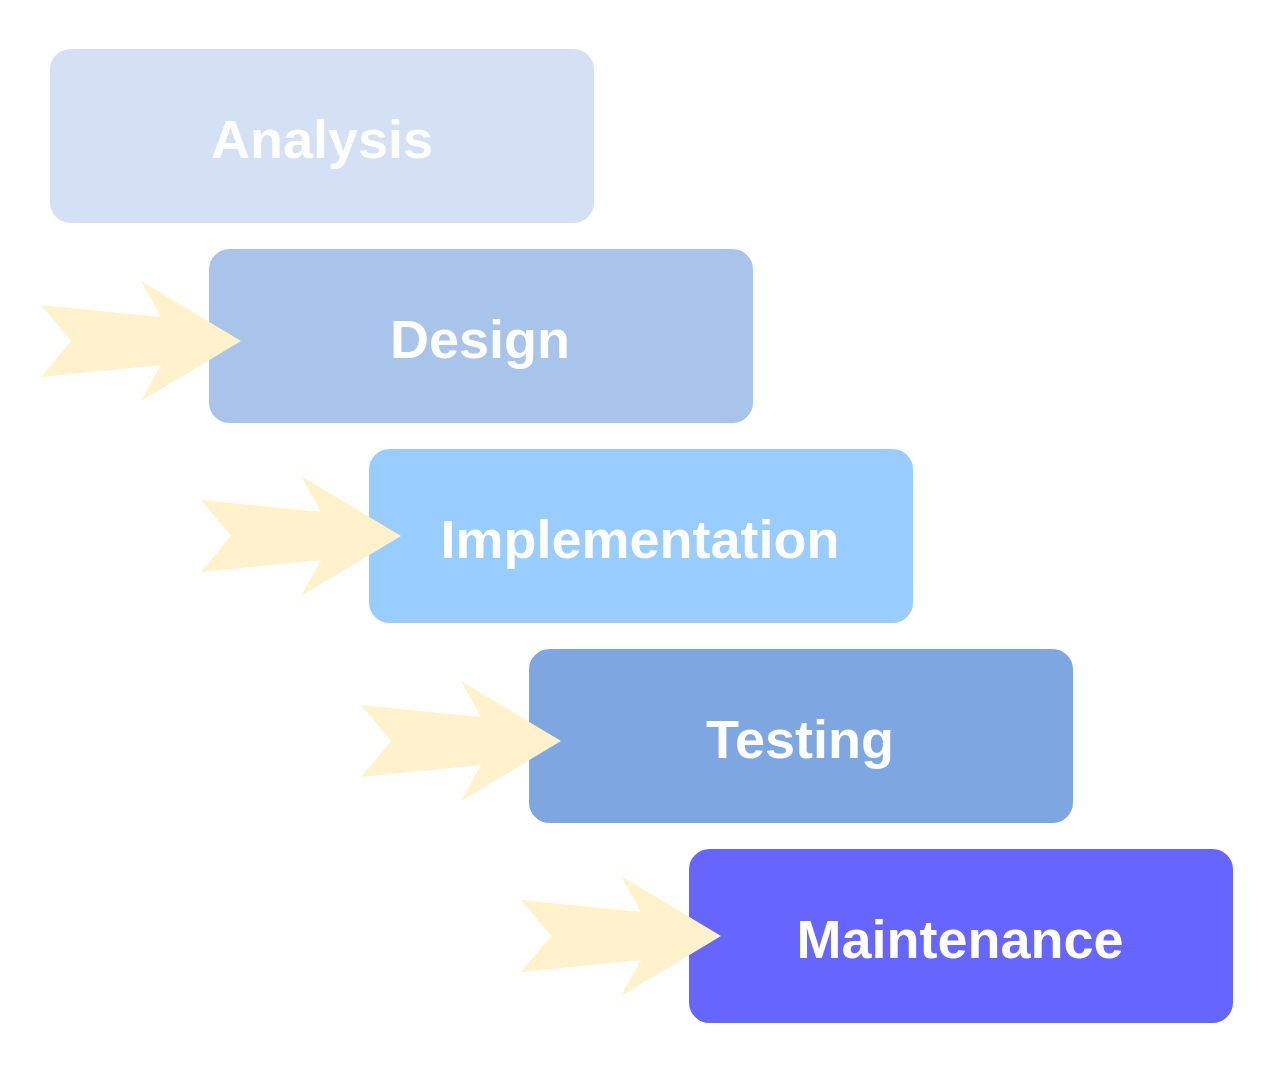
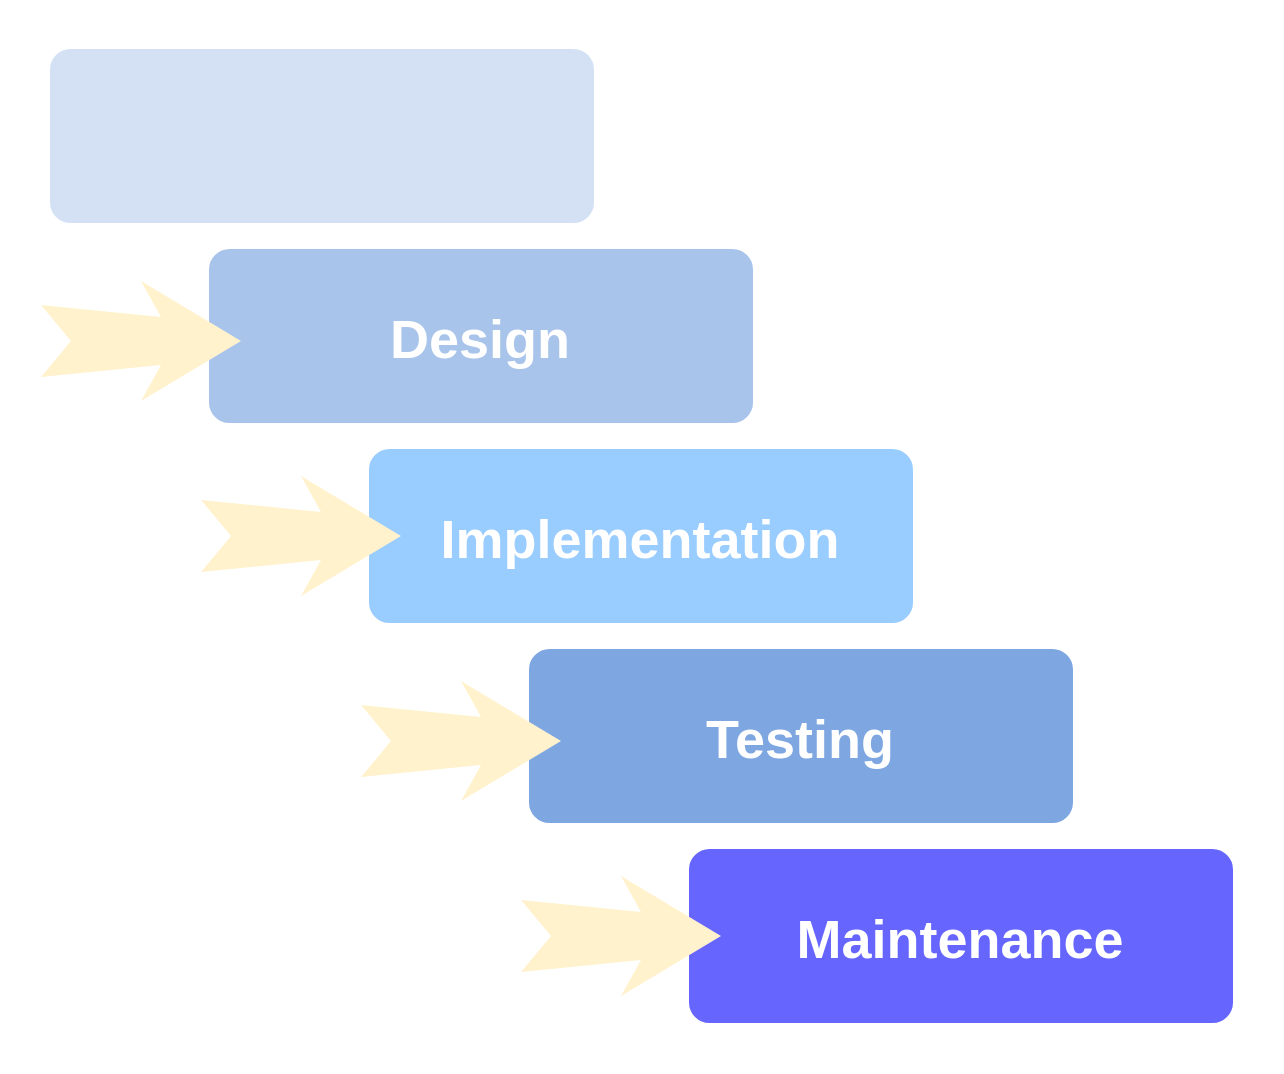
node "Analysis": removed
